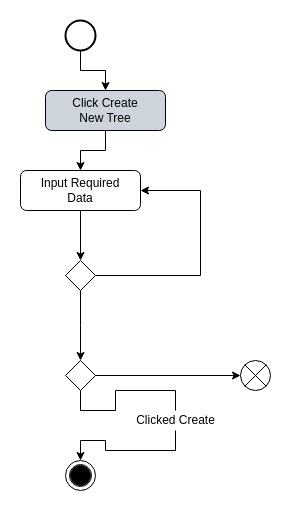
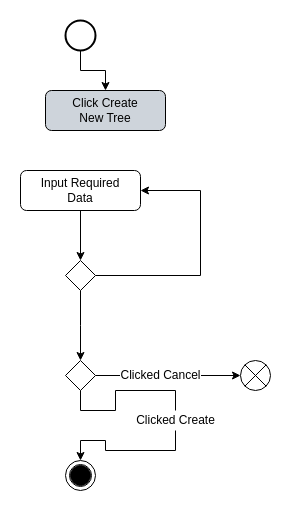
edge "Click Create New Tree" -> "Input Required Data": removed
node "Clicked Cancel": added
